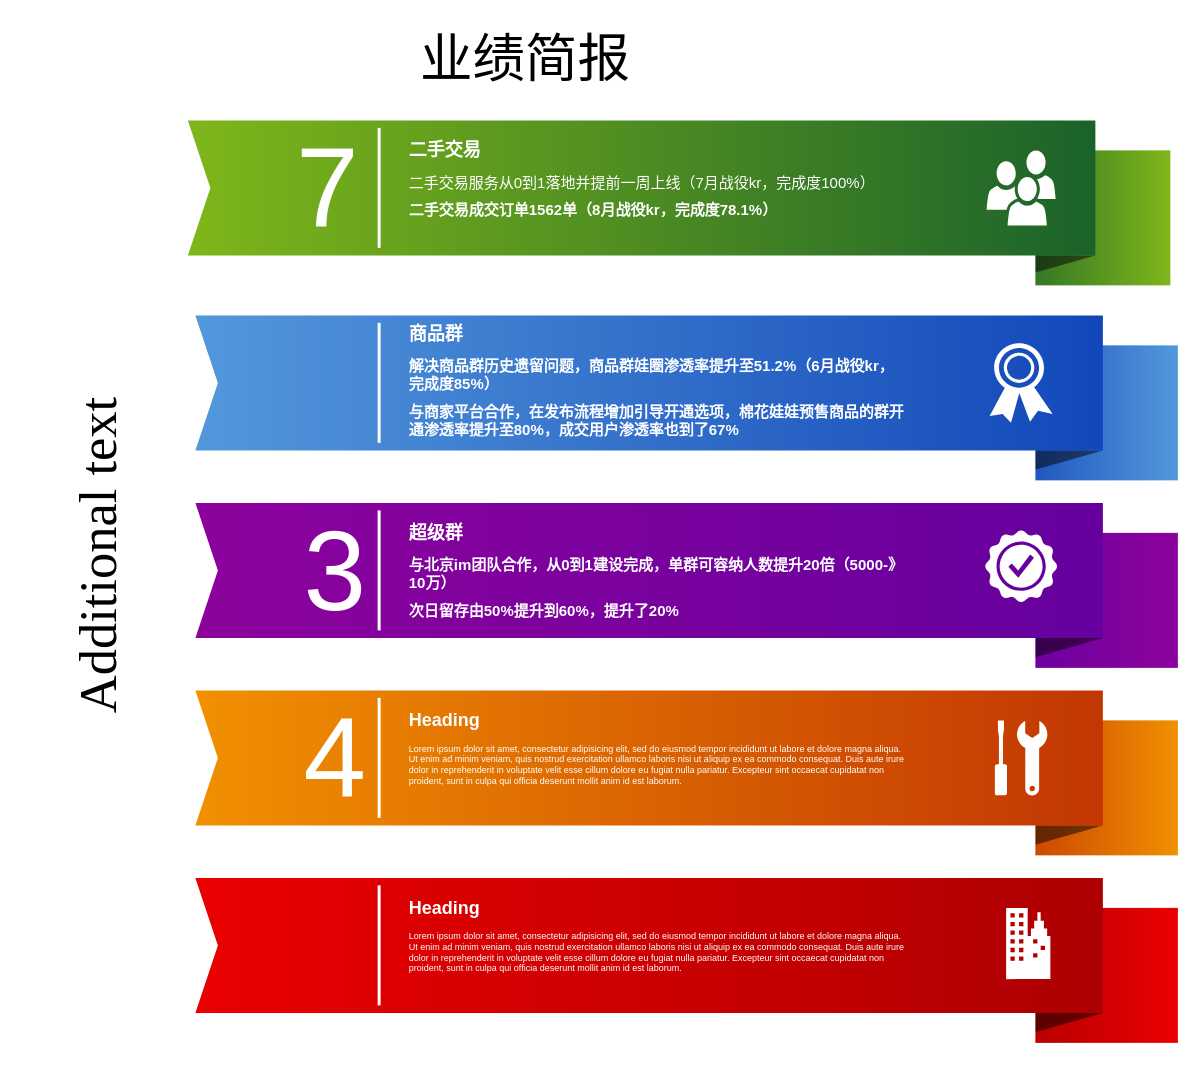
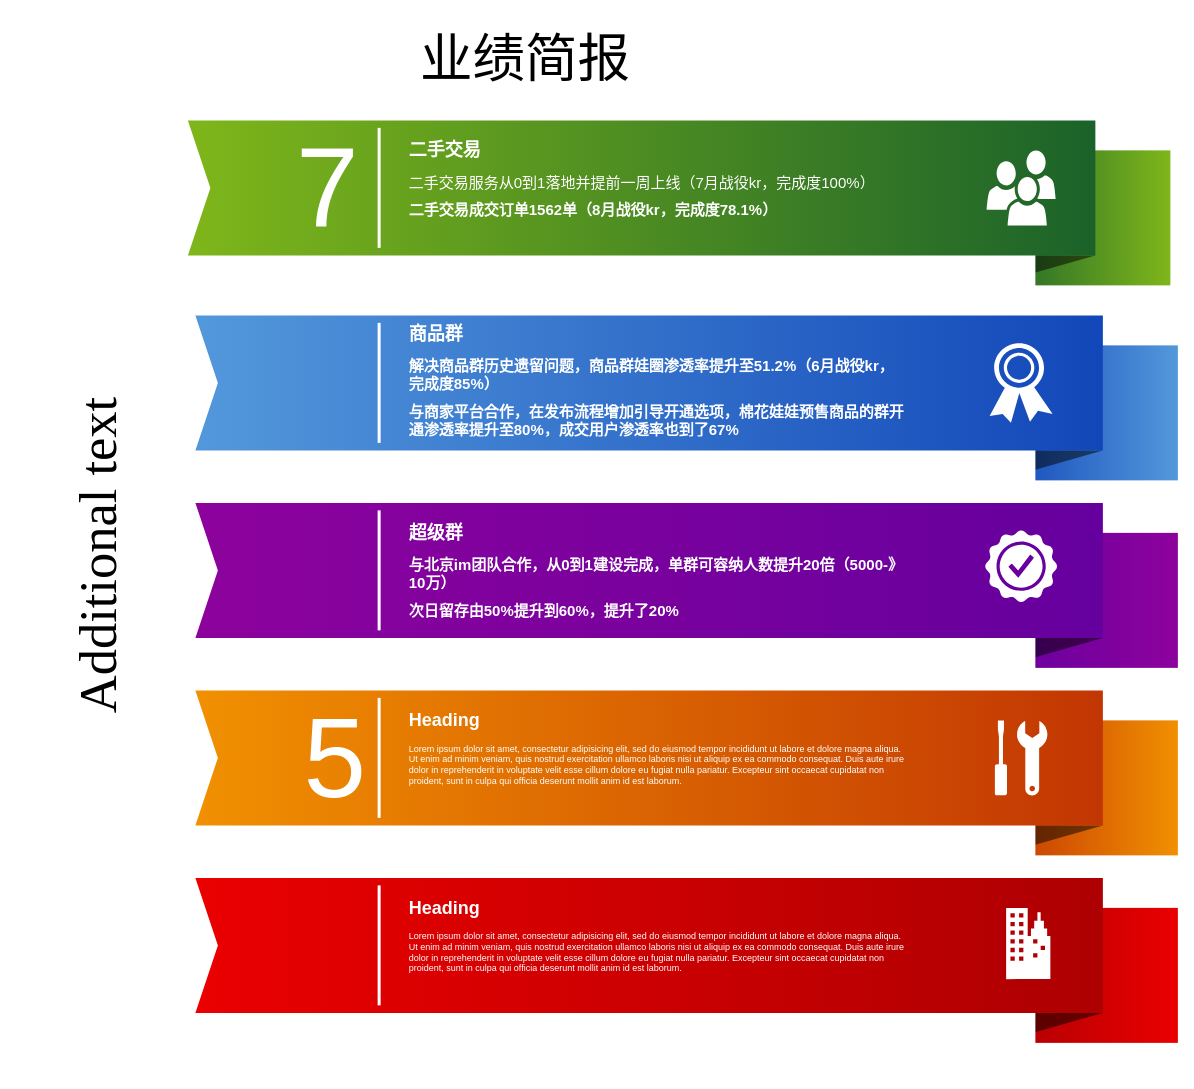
node "3": removed
node "4": label "4" -> "5"
